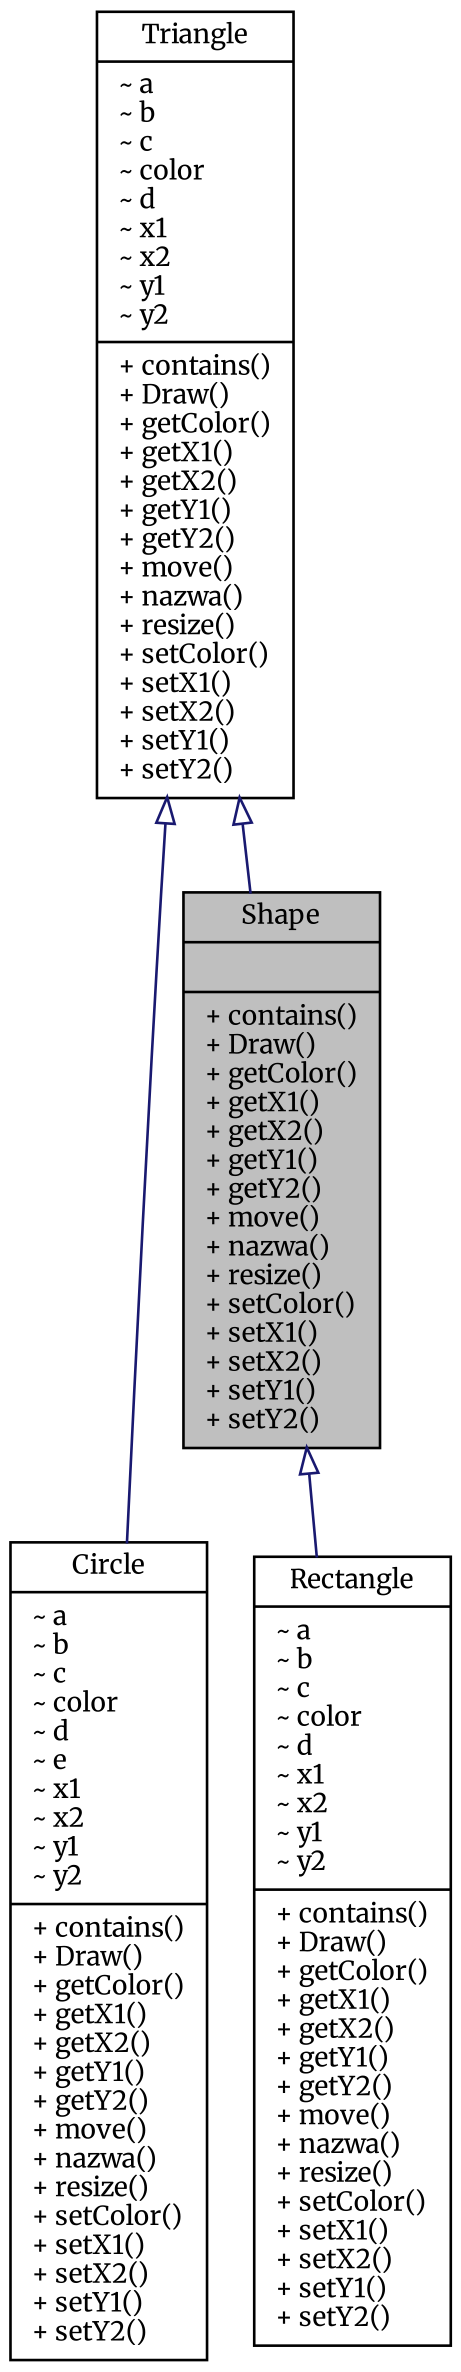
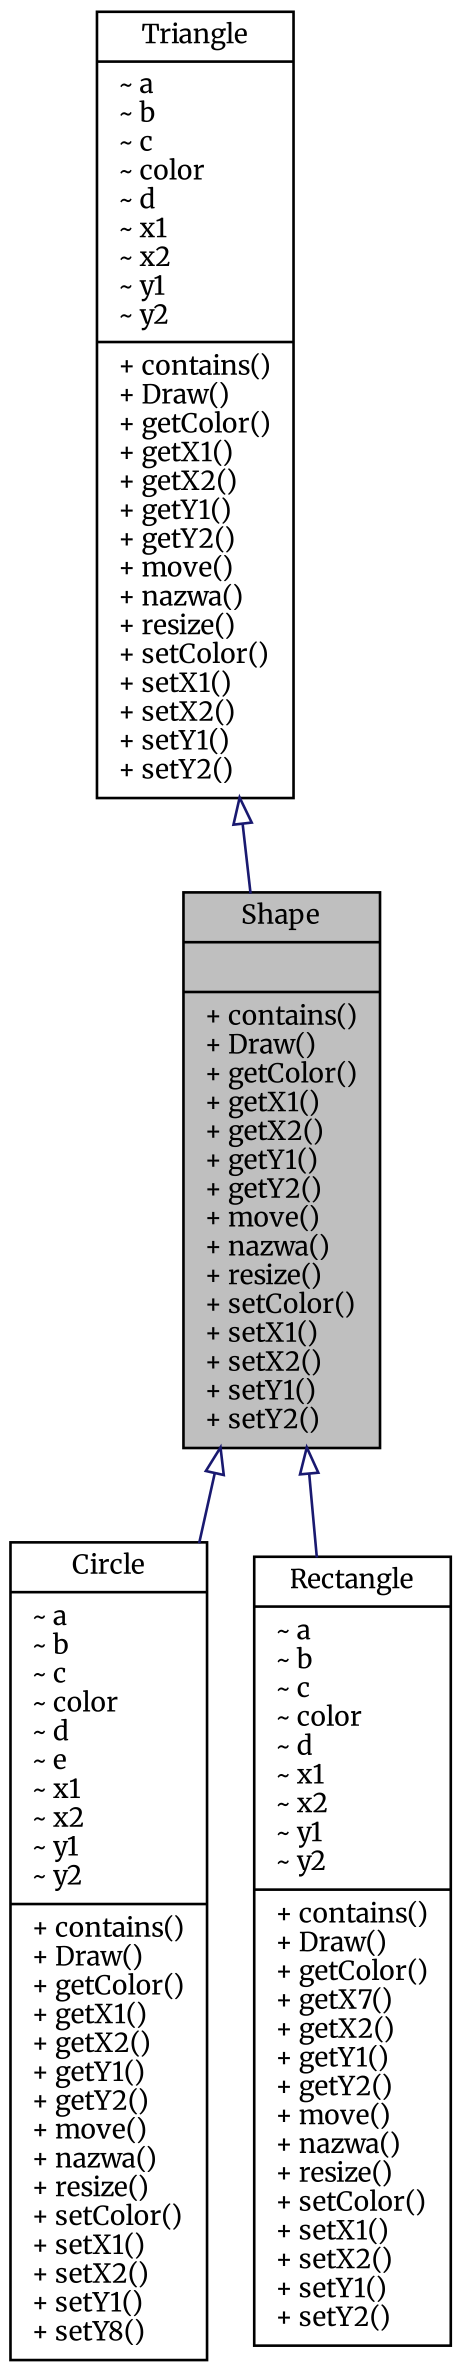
edge "Circle" -> "Triangle": now "Circle" -> "Shape"
node "Rectangle": text "+ getX1()" -> "+ getX7()"
node "Circle": text "+ setY2()" -> "+ setY8()"
